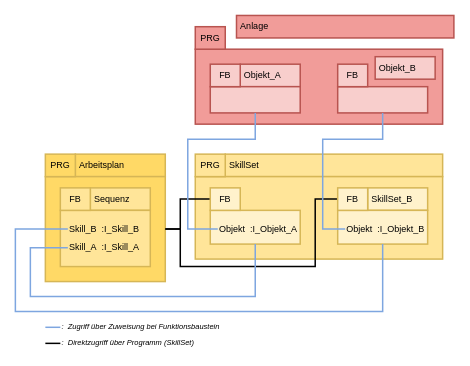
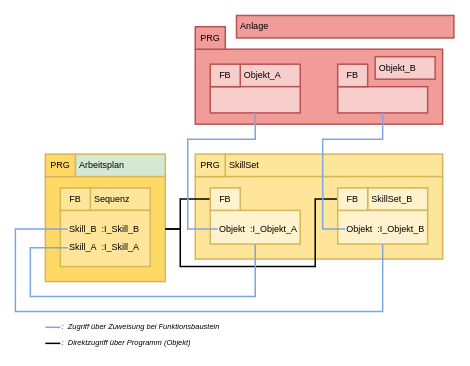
node "Arbeitsplan": fillcolor #ffd966 -> #d5e8d4
node ": Direktzugriff über Programm (SkillSet)": label ": Direktzugriff über Programm (SkillSet)" -> ": Direktzugriff über Programm (Objekt)"
